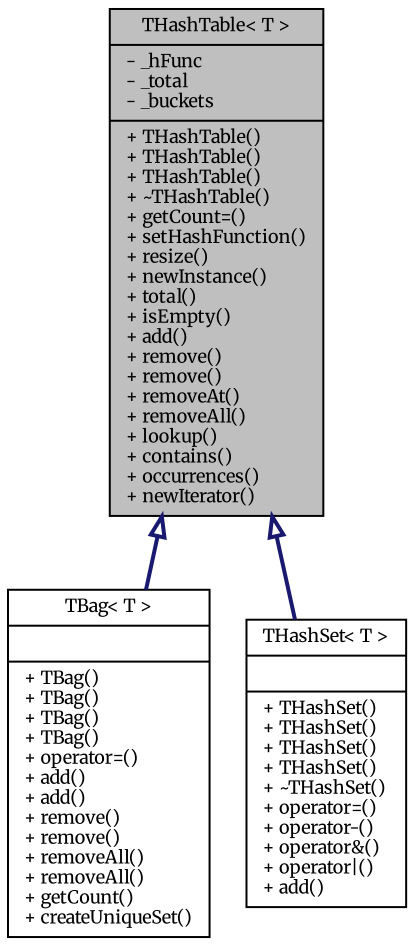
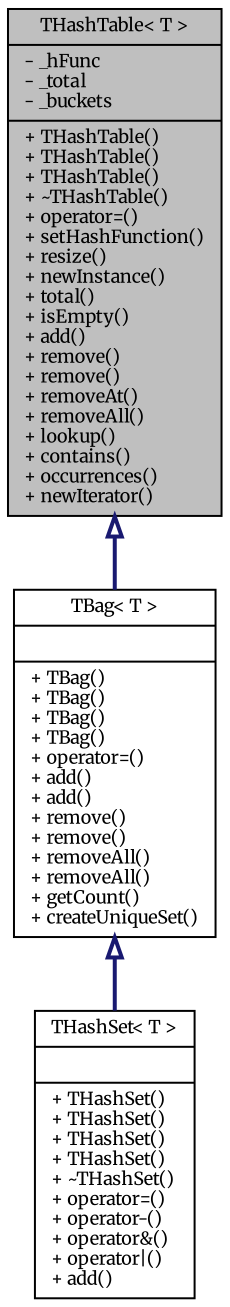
node "THashTable< T >": text "+ getCount=()" -> "+ operator=()"
edge "THashSet< T >" -> "THashTable< T >": now "THashSet< T >" -> "TBag< T >"
